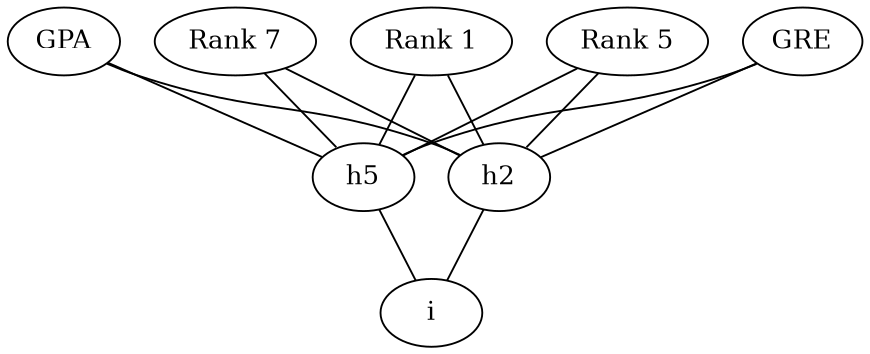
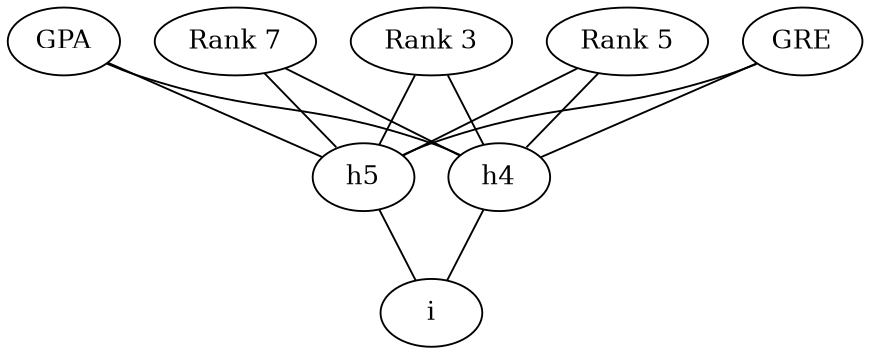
node "Rank 1": label "Rank 1" -> "Rank 3"
node "h2": label "h2" -> "h4"
